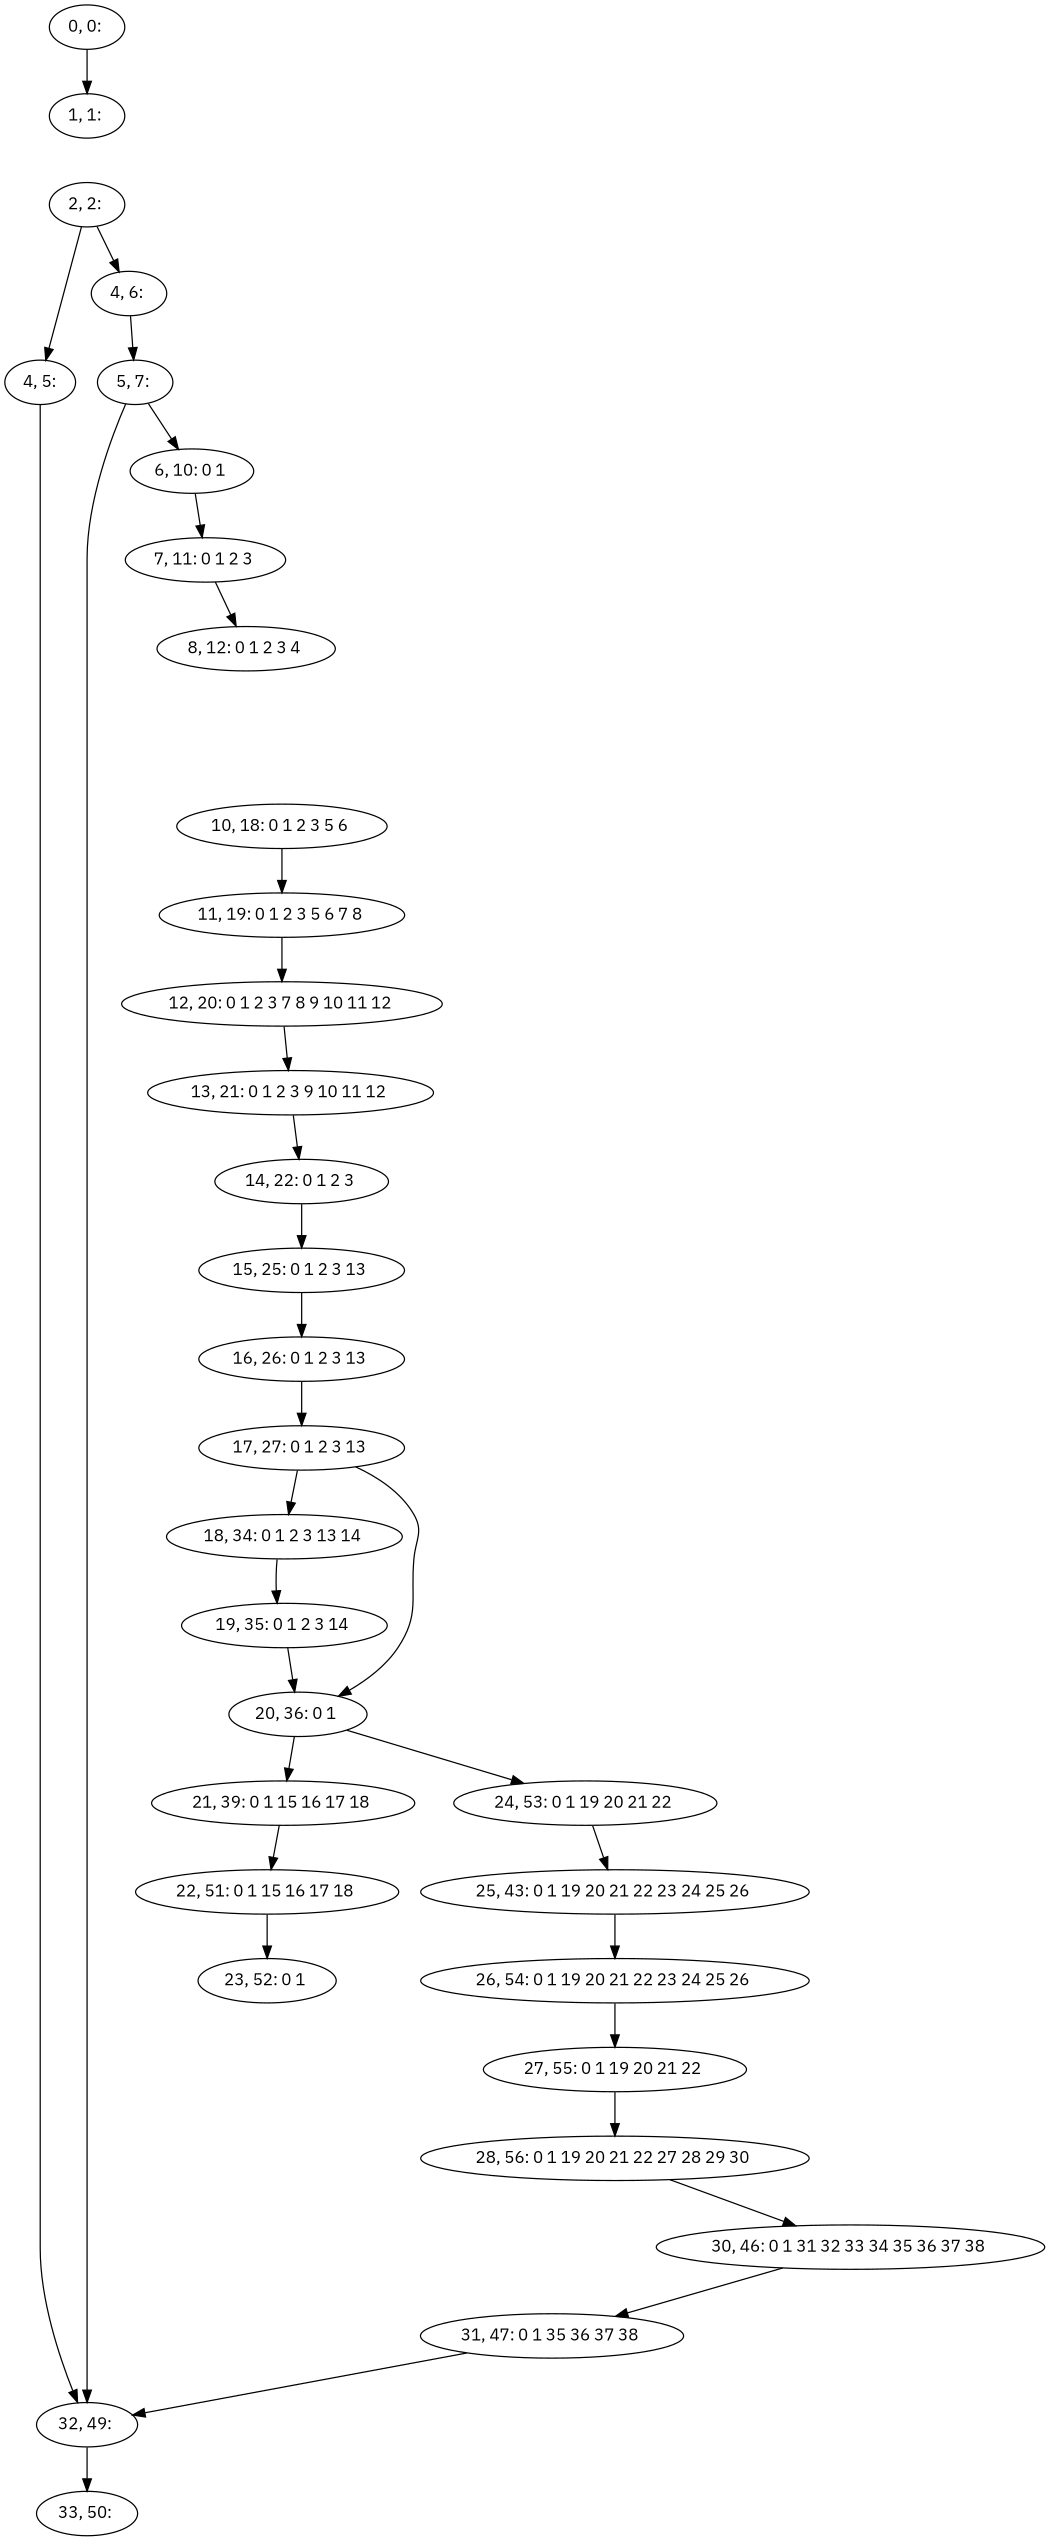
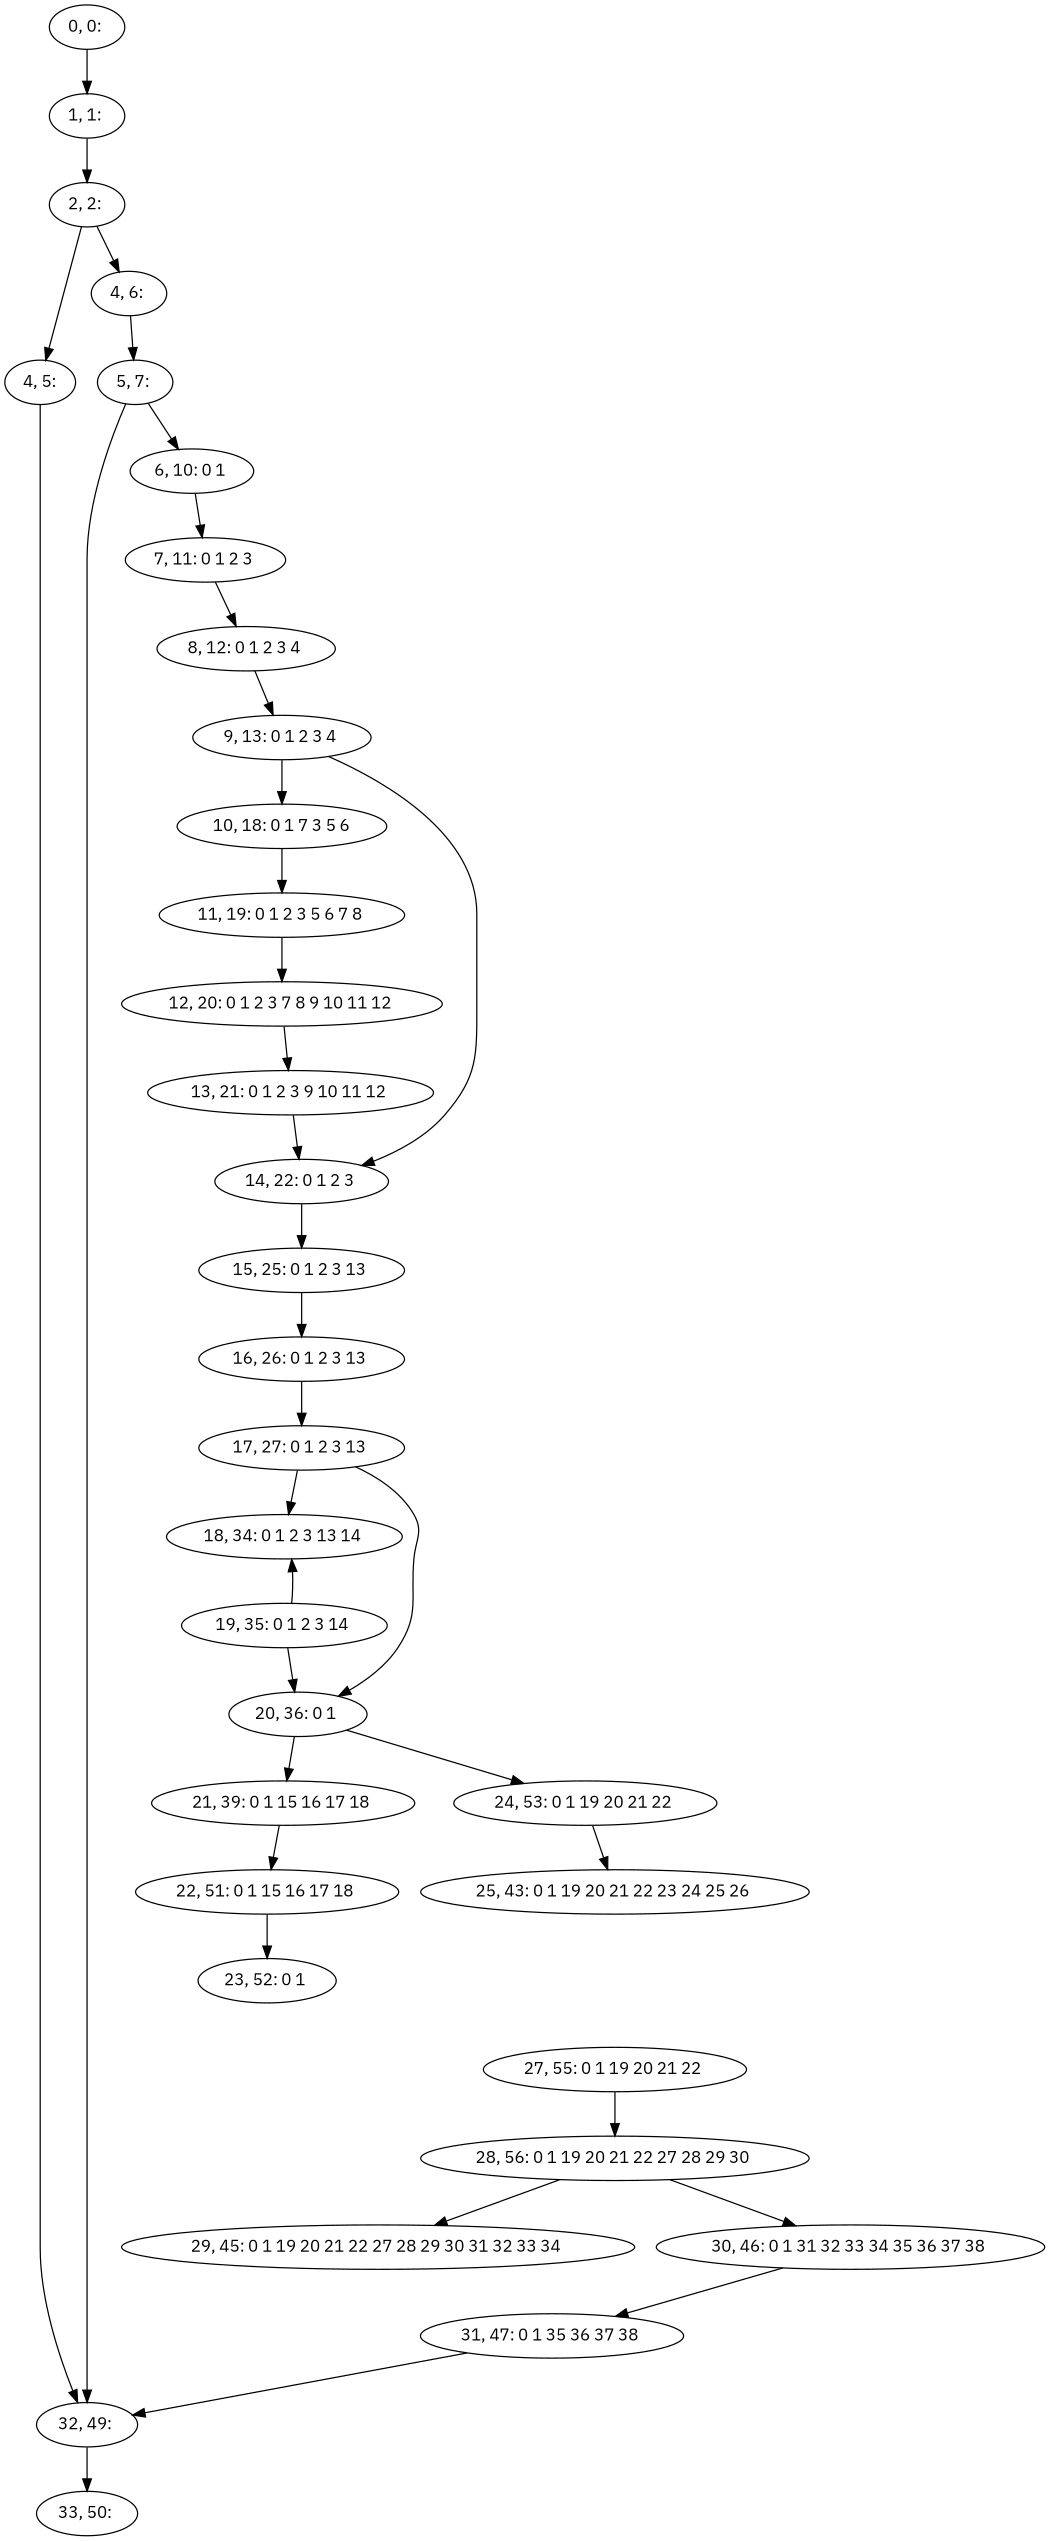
edge "1, 1:" -> "2, 2:": added
node "9, 13: 0 1 2 3 4": added
node "10, 18: 0 1 2 3 5 6": label "10, 18: 0 1 2 3 5 6" -> "10, 18: 0 1 7 3 5 6"
edge "18, 34: 0 1 2 3 13 14" -> "19, 35: 0 1 2 3 14": reversed
node "26, 54: 0 1 19 20 21 22 23 24 25 26": removed
node "29, 45: 0 1 19 20 21 22 27 28 29 30 31 32 33 34": added
